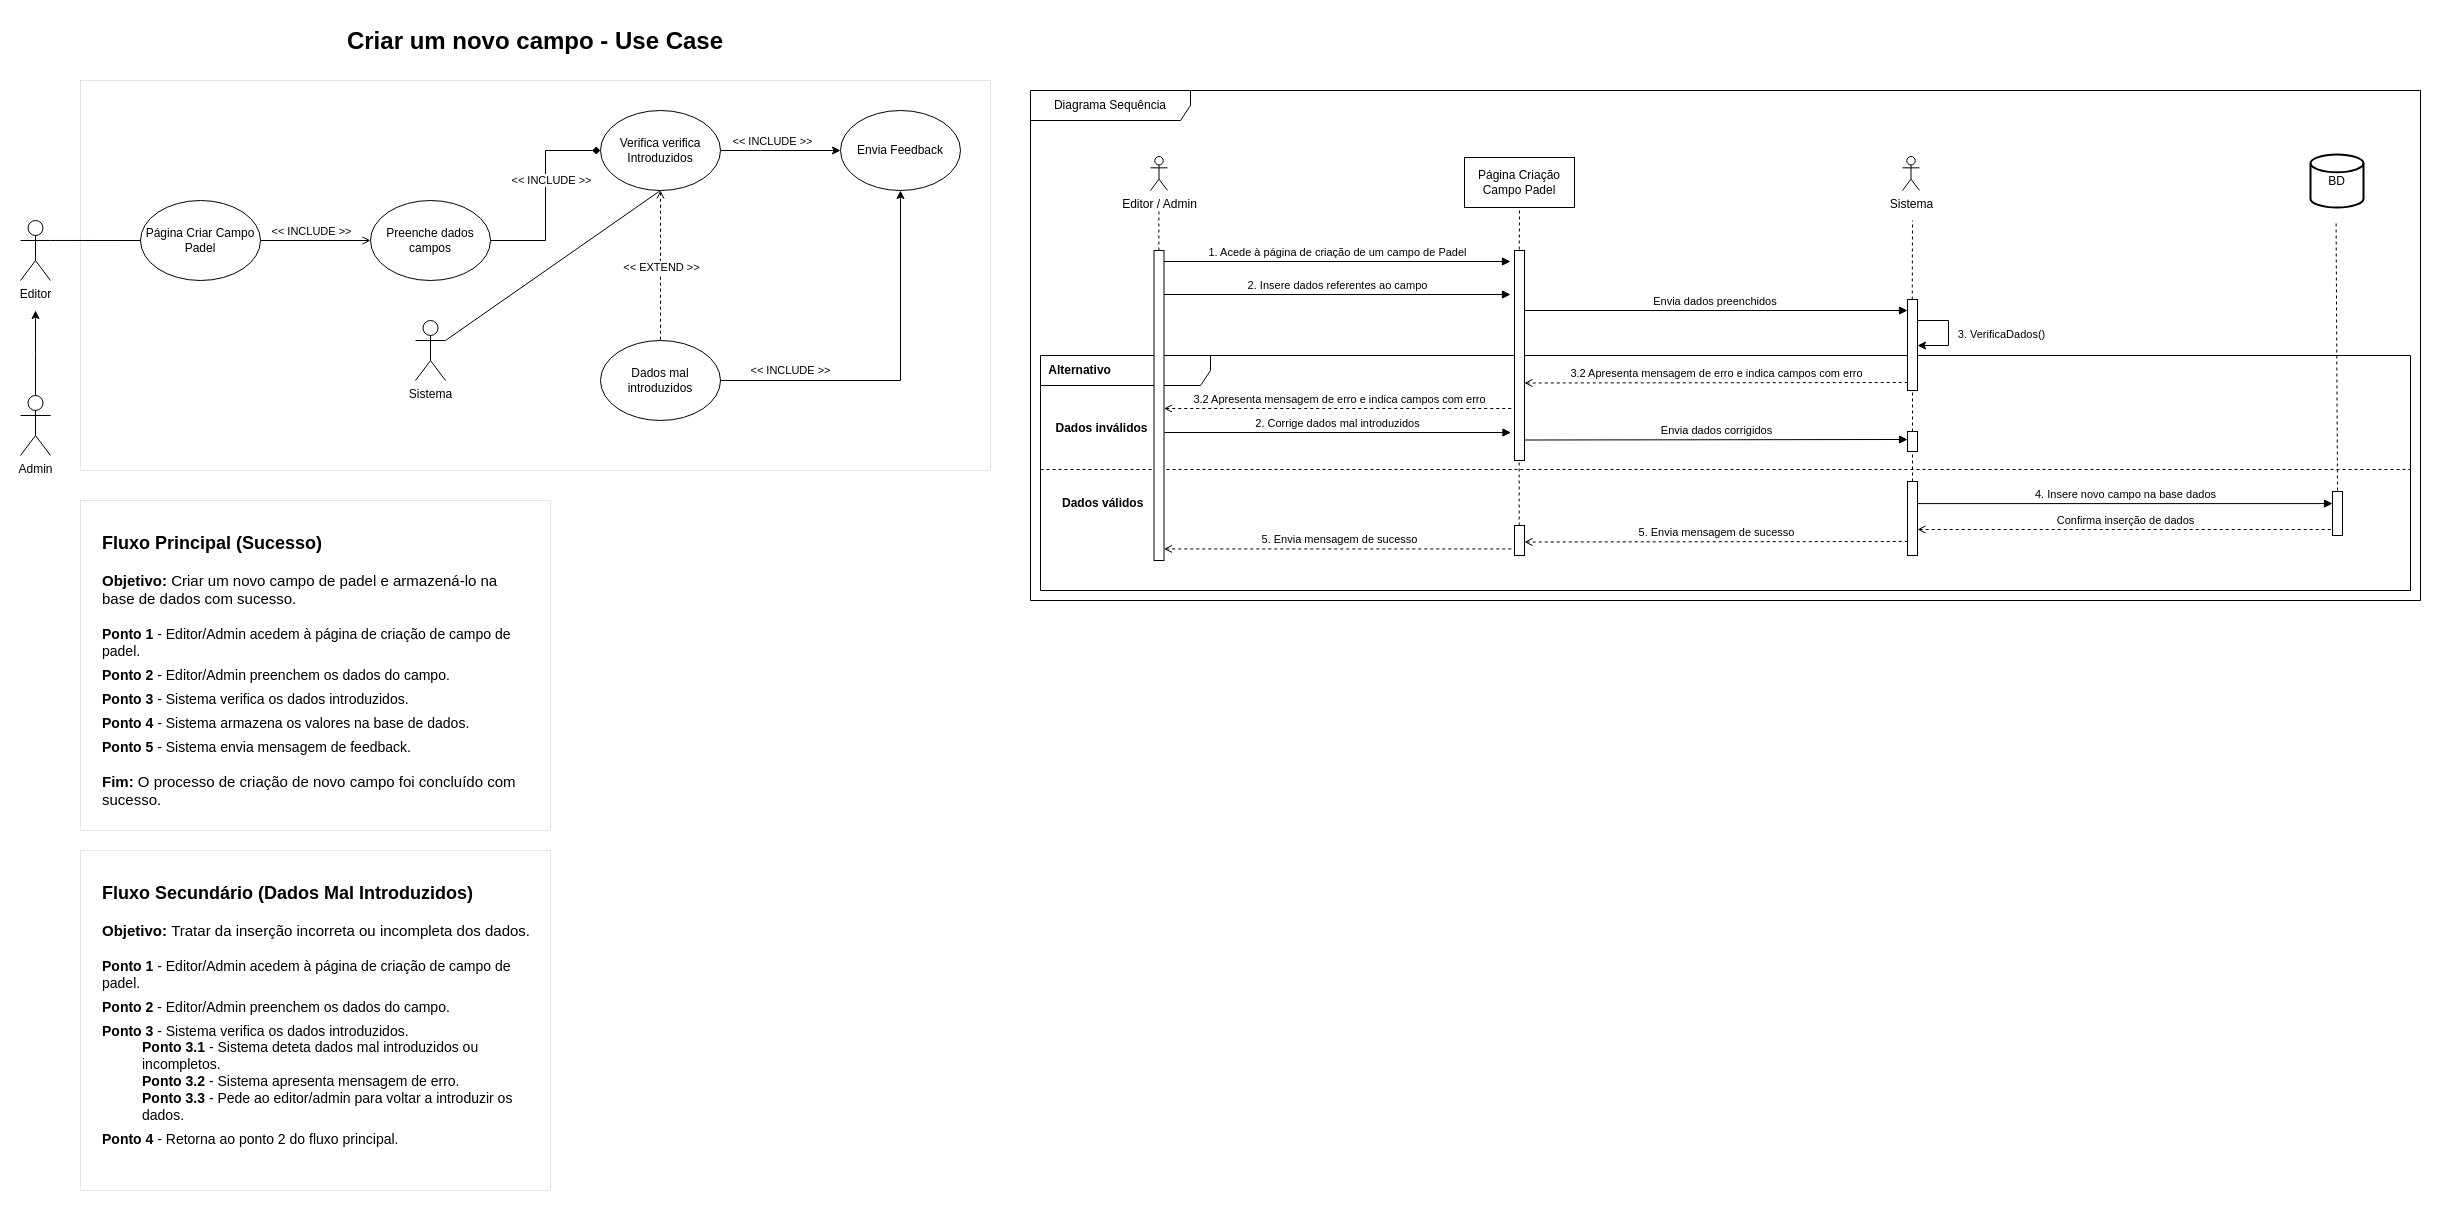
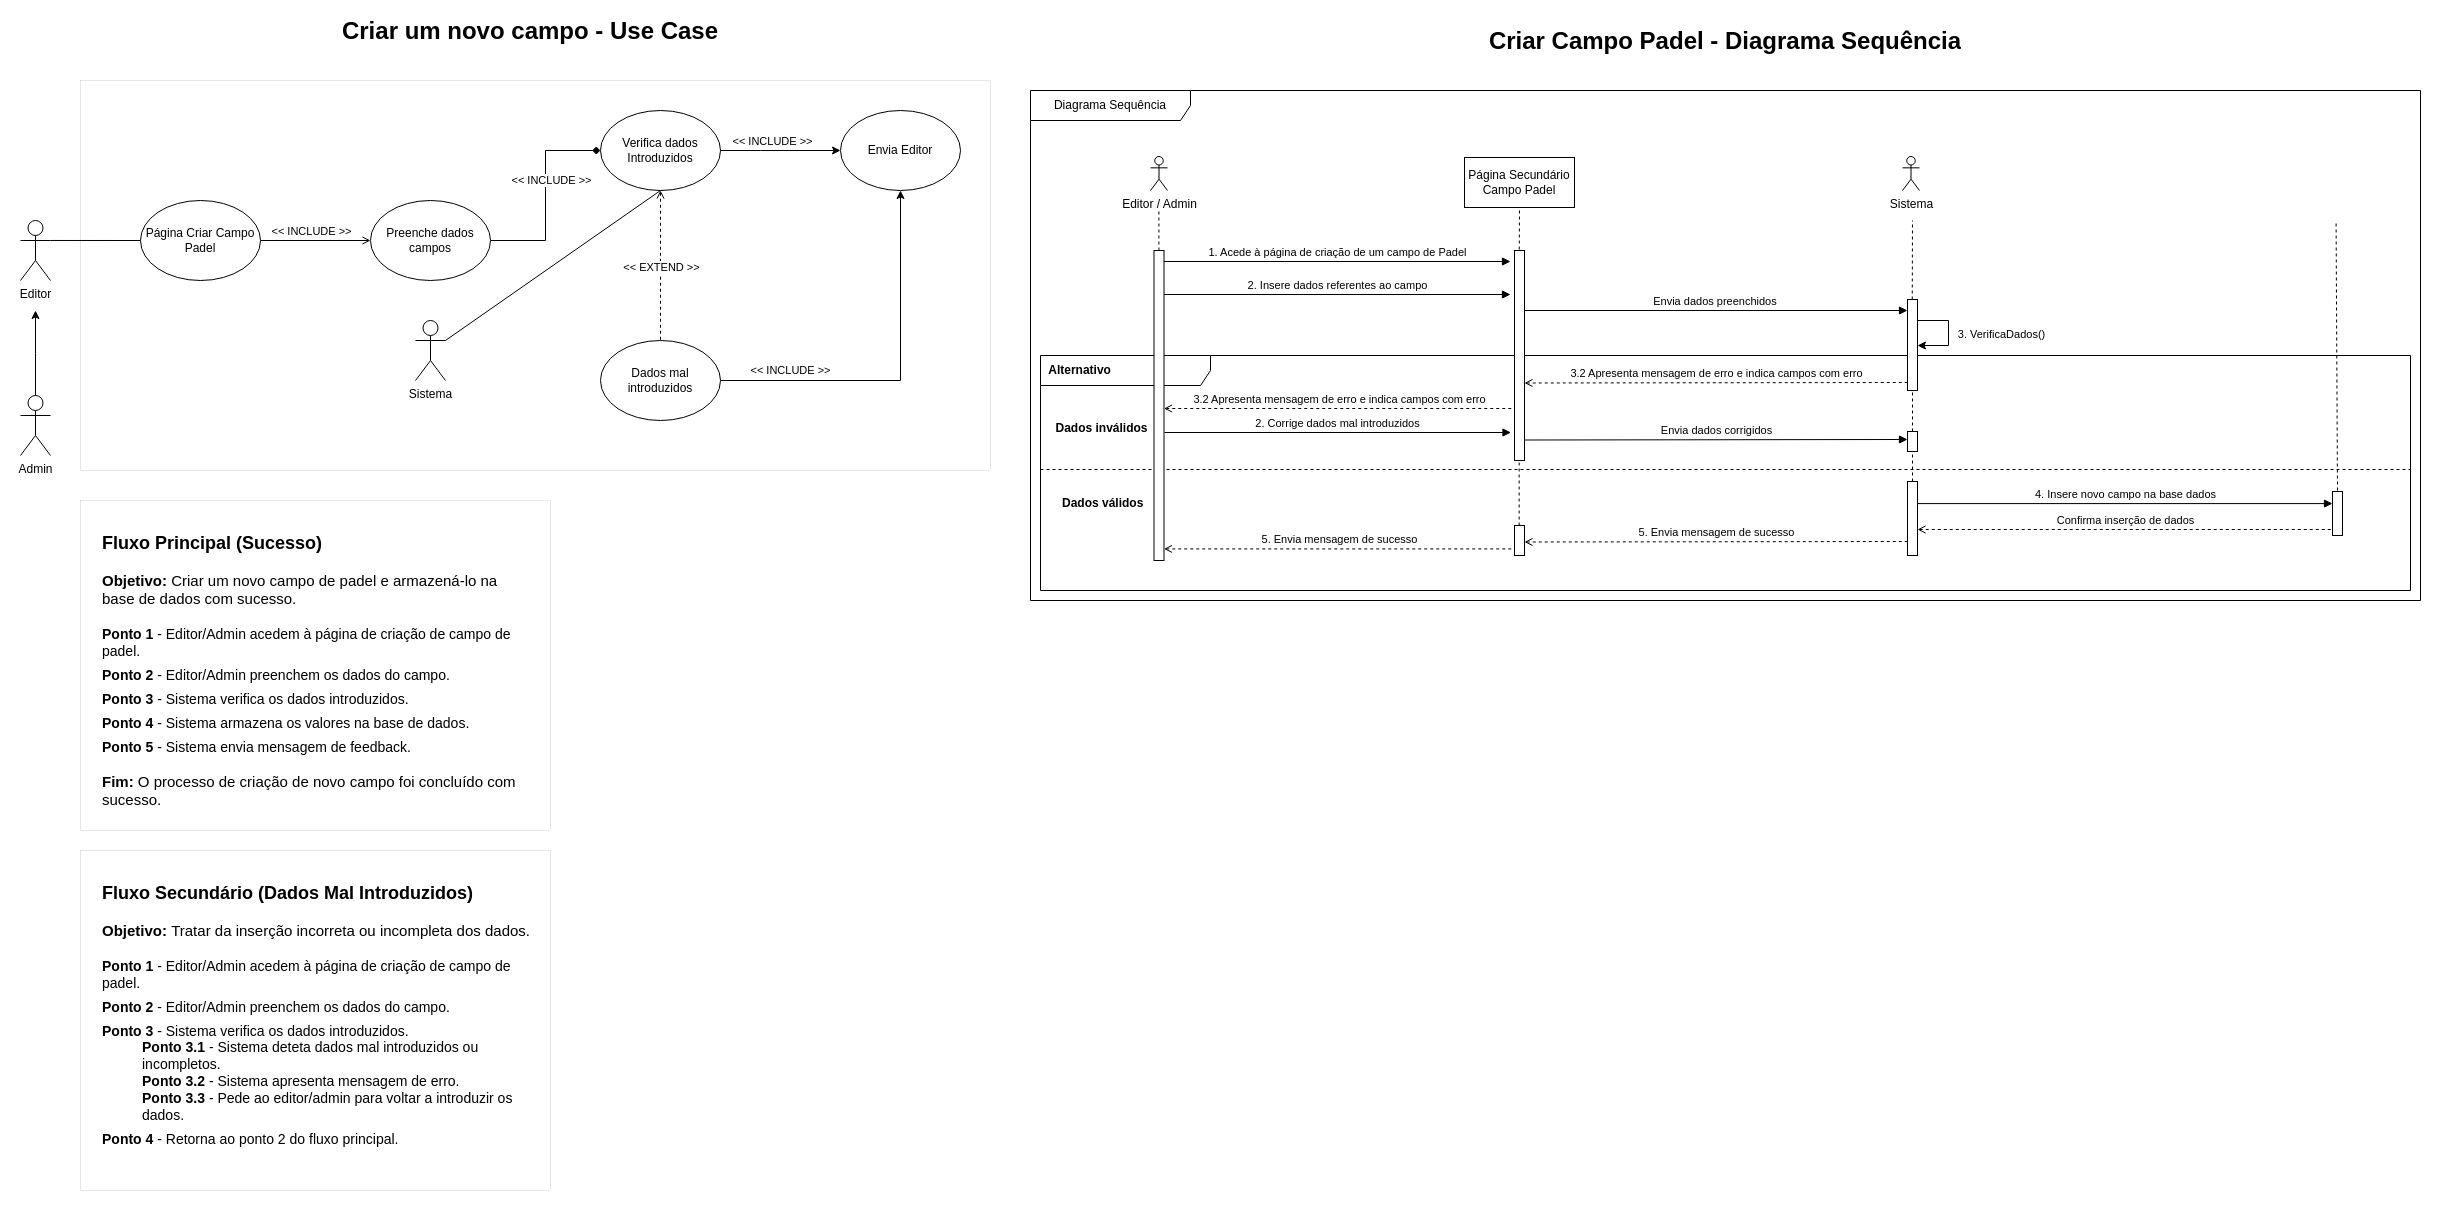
node "Criar um novo campo - Use Case": moved (536, 41) -> (531, 31)
node "Criar Campo Padel - Diagrama Sequência": added
node "Verifica verifica Introduzidos": label "Verifica verifica Introduzidos" -> "Verifica dados Introduzidos"
node "Envia Feedback": label "Envia Feedback" -> "Envia Editor"
node "BD": removed
node "Página Criação Campo Padel": label "Página Criação Campo Padel" -> "Página Secundário Campo Padel"
